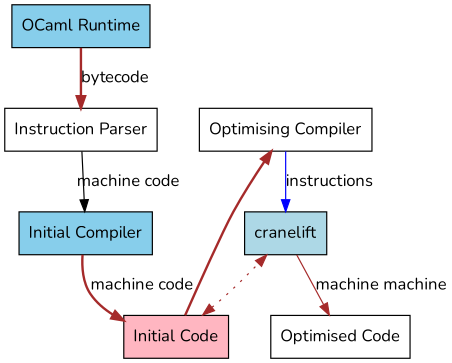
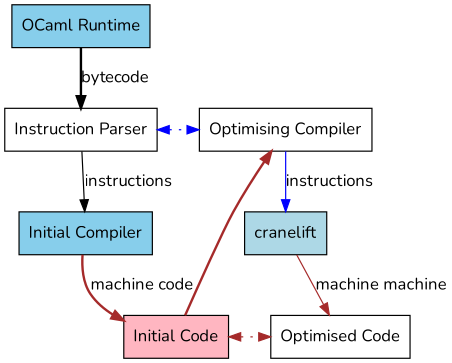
edge "OCaml Runtime" -> "Instruction Parser": color brown -> black
edge "Instruction Parser" -- "Optimising Compiler": added
edge "Instruction Parser" -> "Initial Compiler": label "machine code" -> "instructions"
edge "cranelift" -- "Initial Code": now "Optimised Code" -- "Initial Code"
